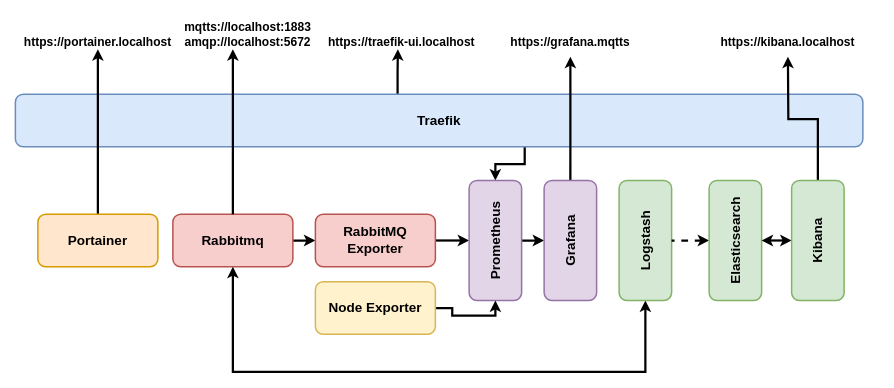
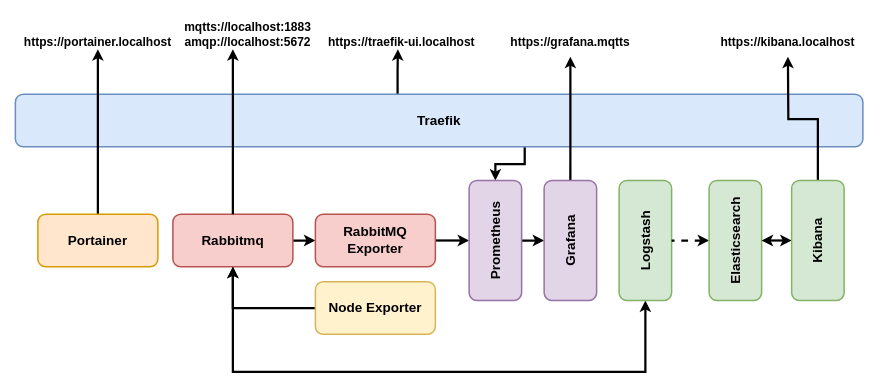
edge "Node Exporter" -> "Prometheus": now "Node Exporter" -> "Rabbitmq"
